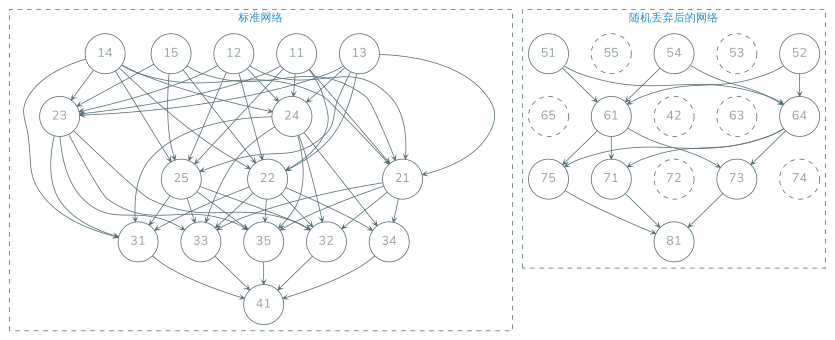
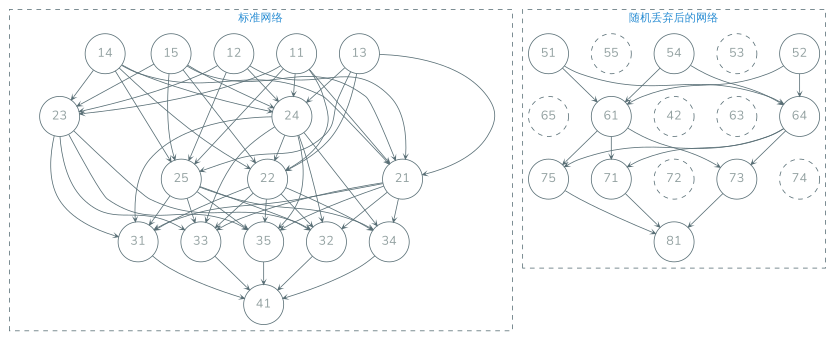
edge "15" -> "24": added
edge "13" -> "23": removed
edge "12" -> "22": now "24" -> "22"
edge "14" -> "31": now "21" -> "31"
edge "25" -> "34": added
